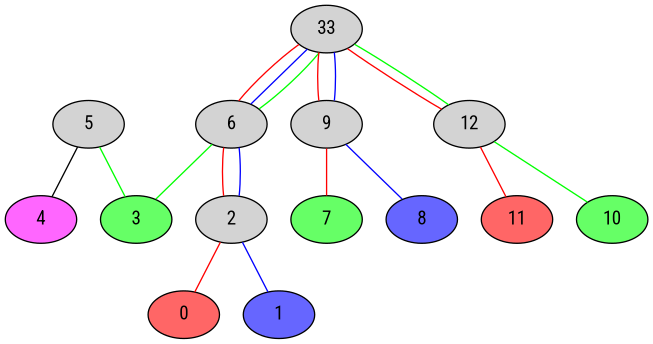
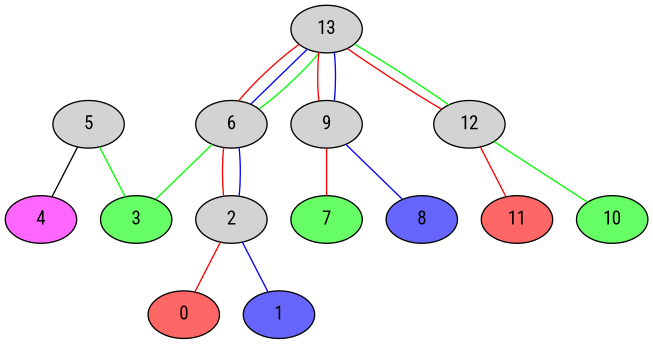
node "33": label "33" -> "13"
